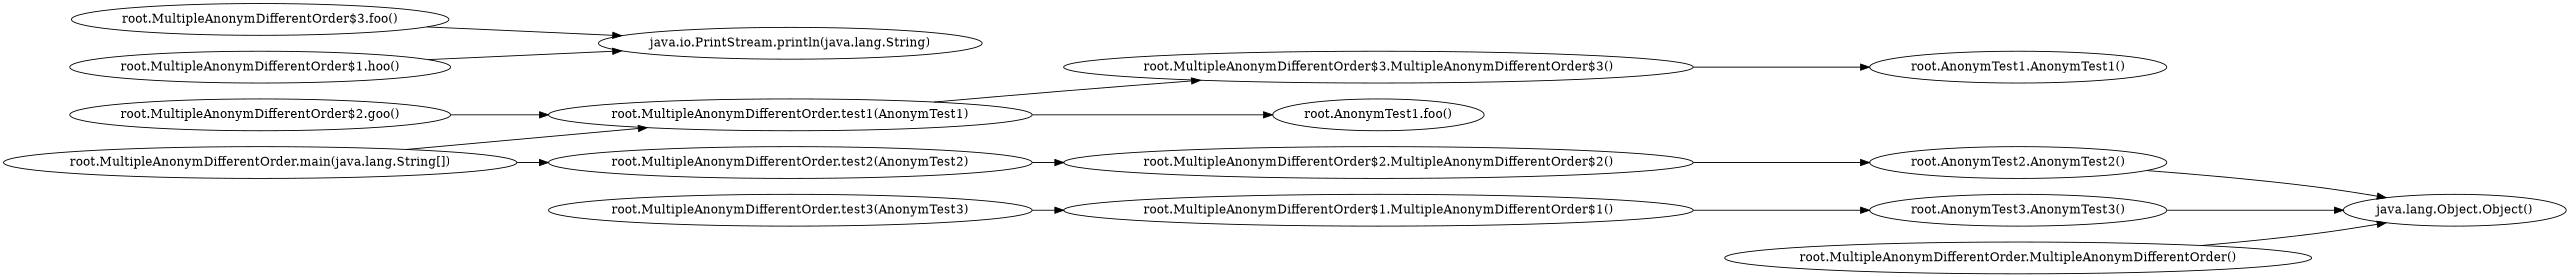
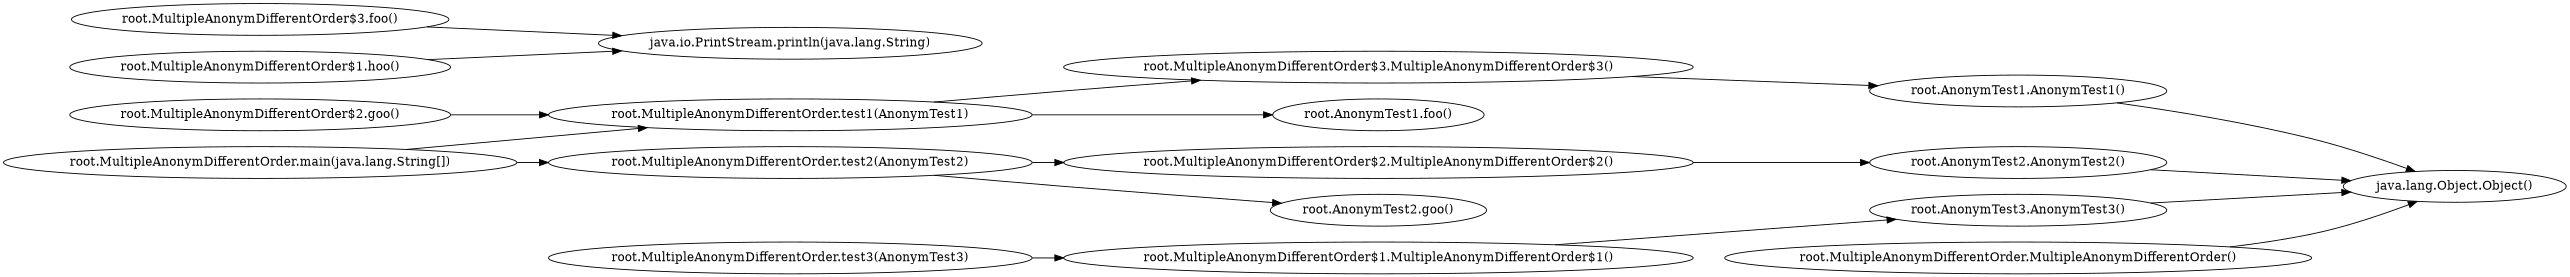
edge "root.AnonymTest1.AnonymTest1()" -> "java.lang.Object.Object()": added
node "root.AnonymTest2.goo()": added
